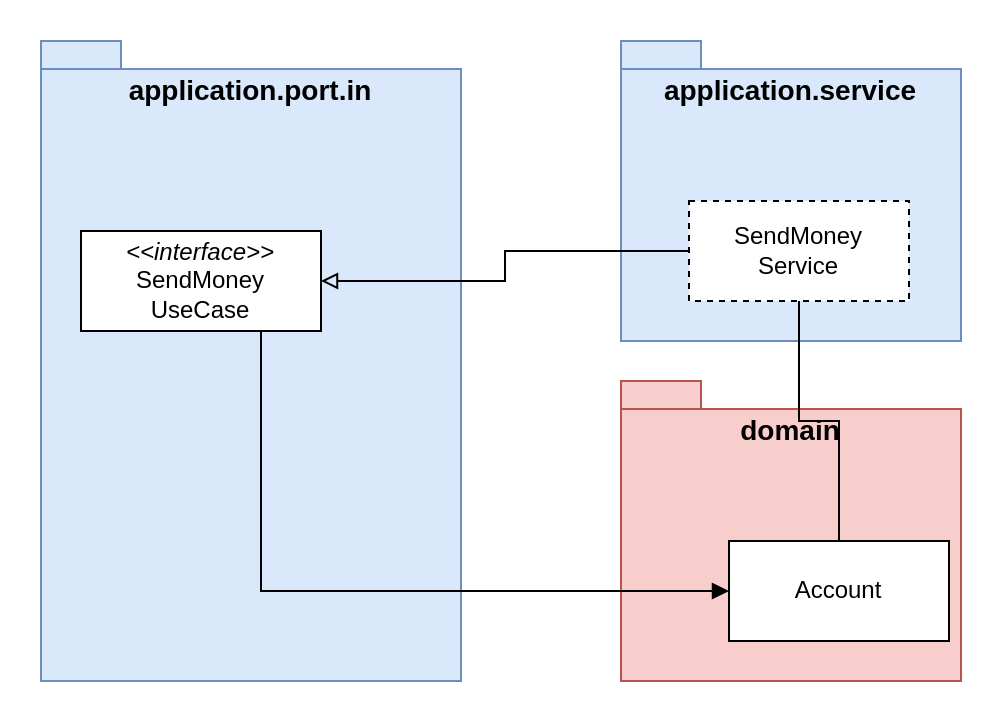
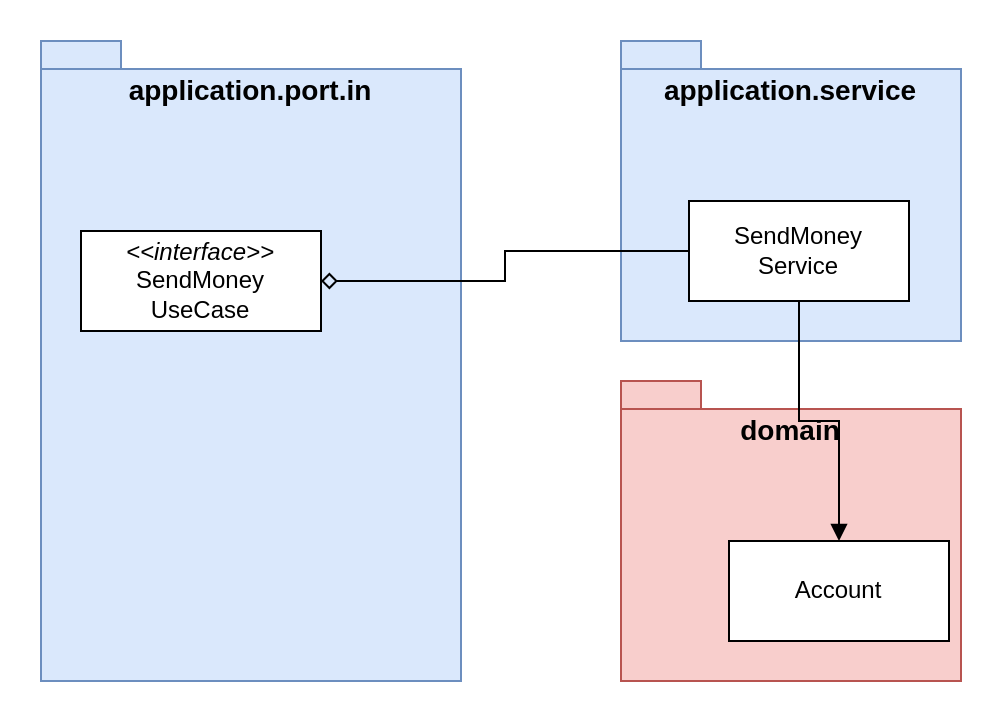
node "SendMoney Service": style dashed -> solid
edge "SendMoney Service" -> "<<interface>> SendMoney UseCase": arrowhead block -> diamond
edge "SendMoney Service" -- "Account": arrowhead none -> block
edge "<<interface>> SendMoney UseCase" -> "Account": removed
